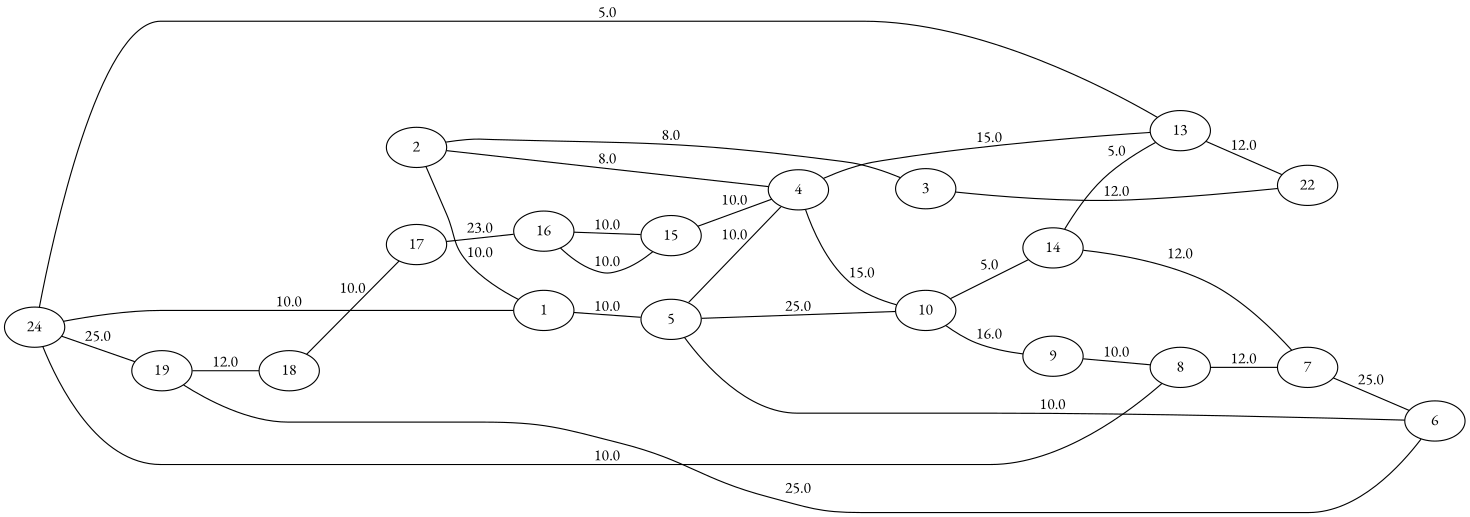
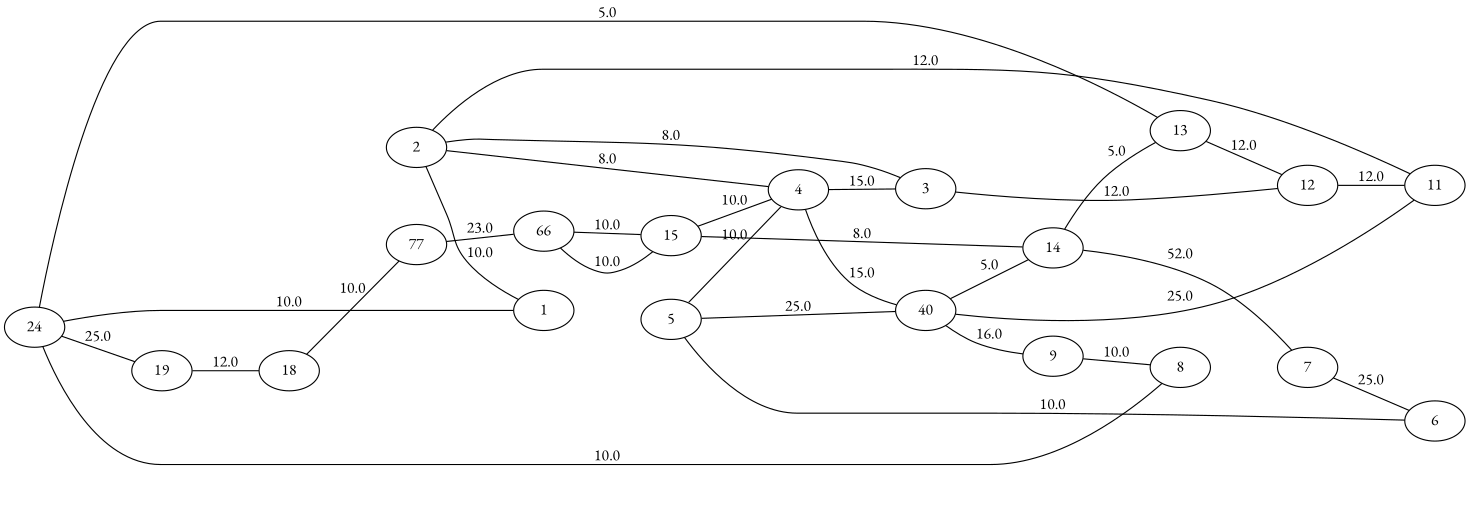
edge "13" -- "4": now "3" -- "4"
node "22": label "22" -> "12"
node "11": added
node "16": label "16" -> "66"
edge "15" -- "14": added, label "8.0"
node "17": label "17" -> "77"
edge "14" -- "7": label "12.0" -> "52.0"
node "10": label "10" -> "40"
edge "1" -- "5": removed, label "10.0"
edge "8" -- "7": removed, label "12.0"
edge "19" -- "6": removed, label "25.0"
